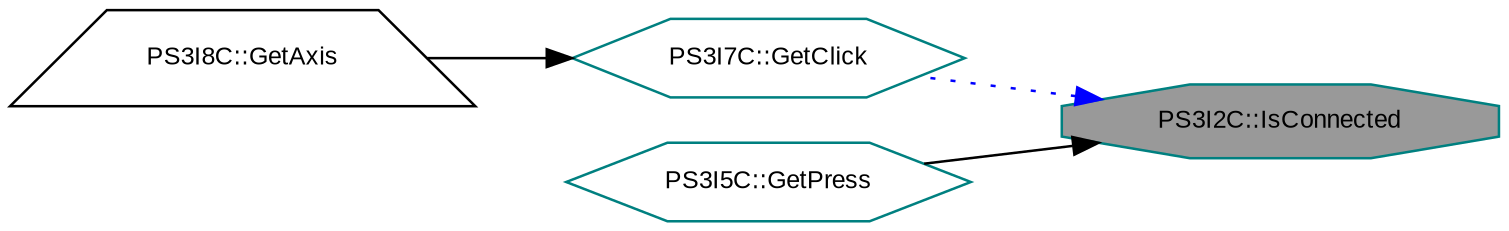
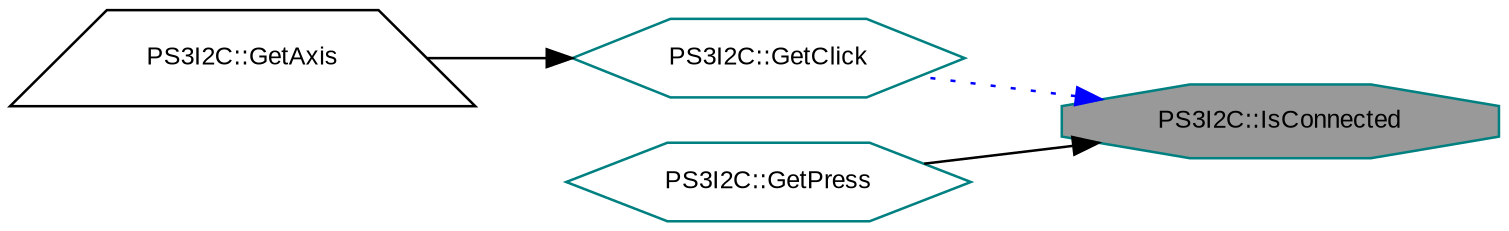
node "PS3I8C::GetAxis": label "PS3I8C::GetAxis" -> "PS3I2C::GetAxis"
node "PS3I7C::GetClick": label "PS3I7C::GetClick" -> "PS3I2C::GetClick"
node "PS3I5C::GetPress": label "PS3I5C::GetPress" -> "PS3I2C::GetPress"
